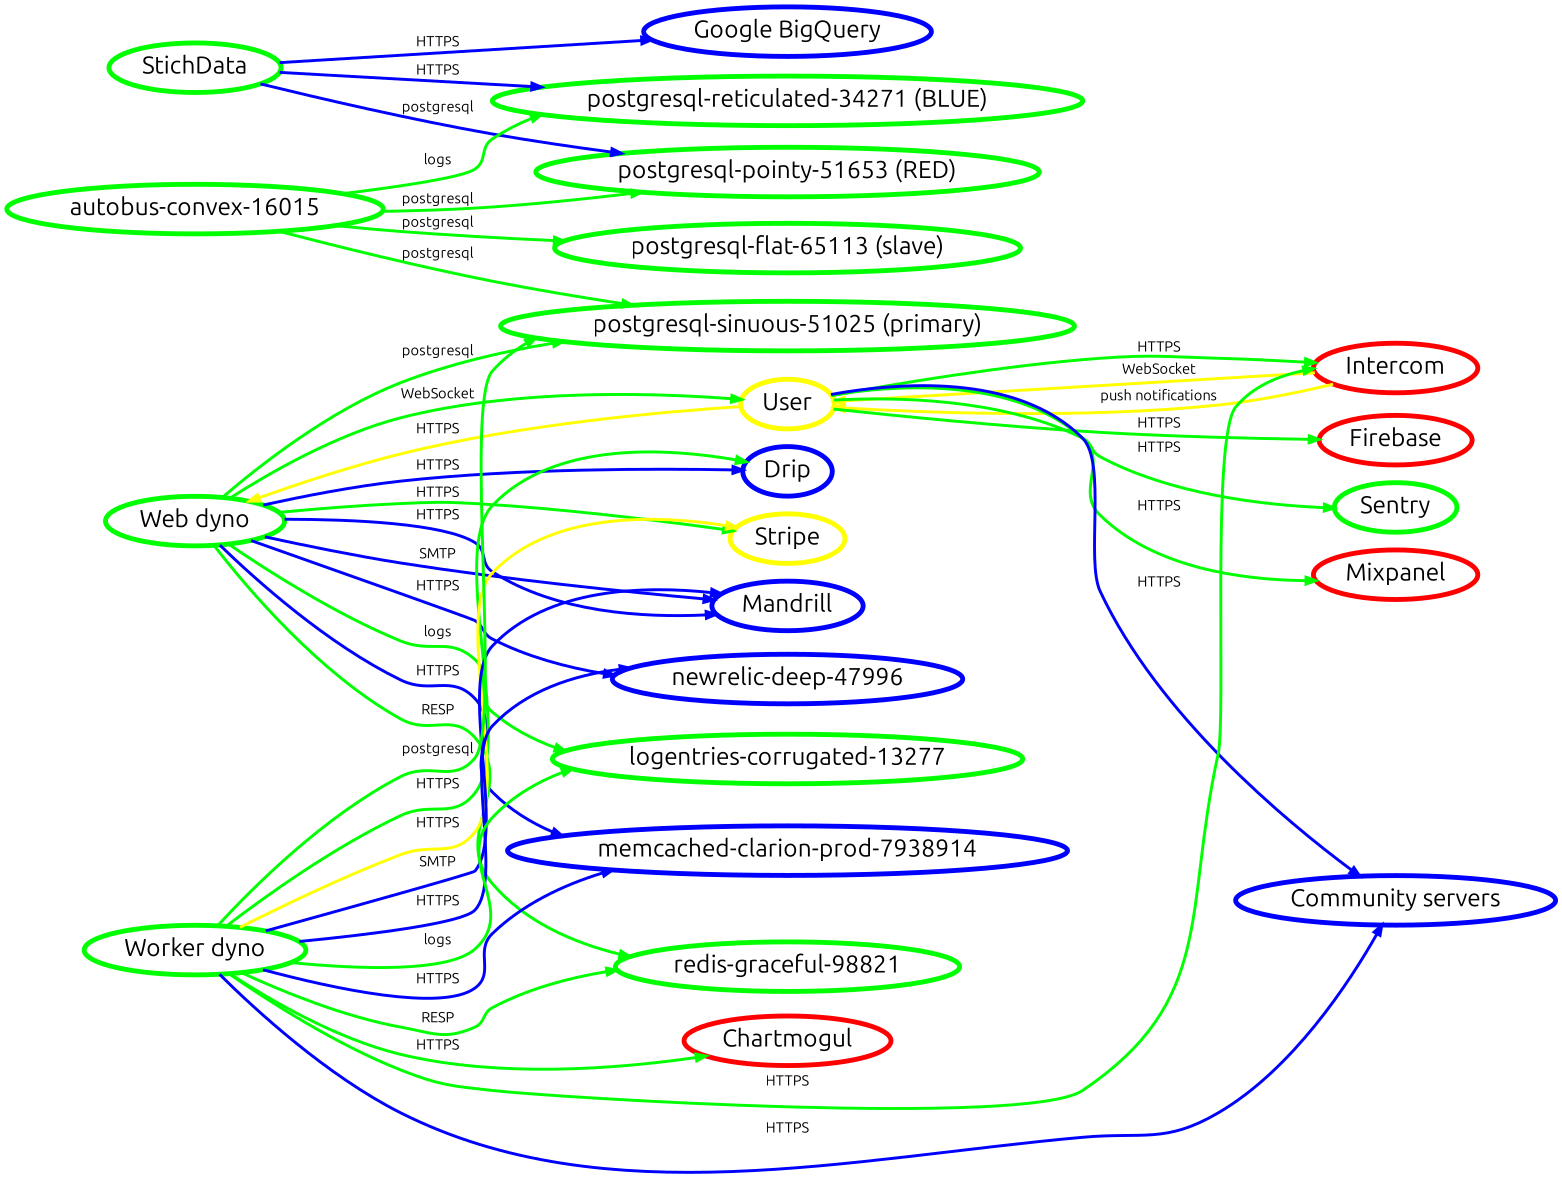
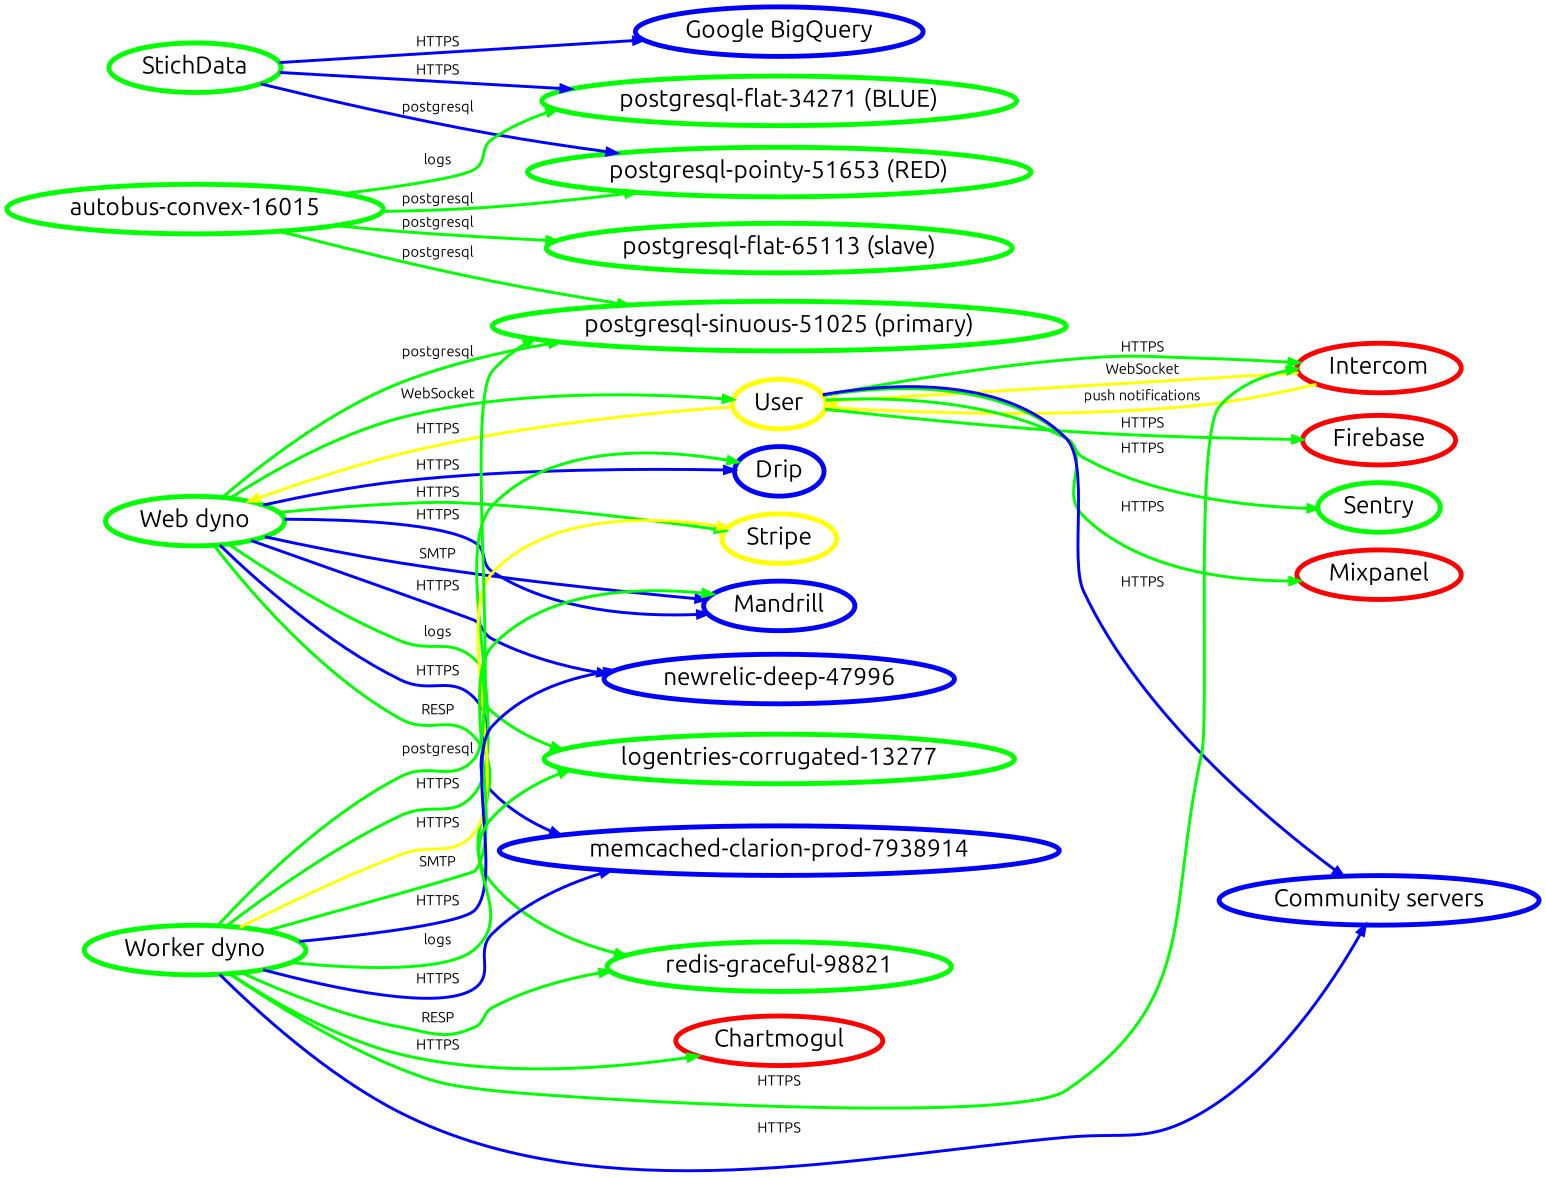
node "postgresql-reticulated-34271 (BLUE)": label "postgresql-reticulated-34271 (BLUE)" -> "postgresql-flat-34271 (BLUE)"
edge "Worker dyno" -> "Mandrill": color blue -> green
